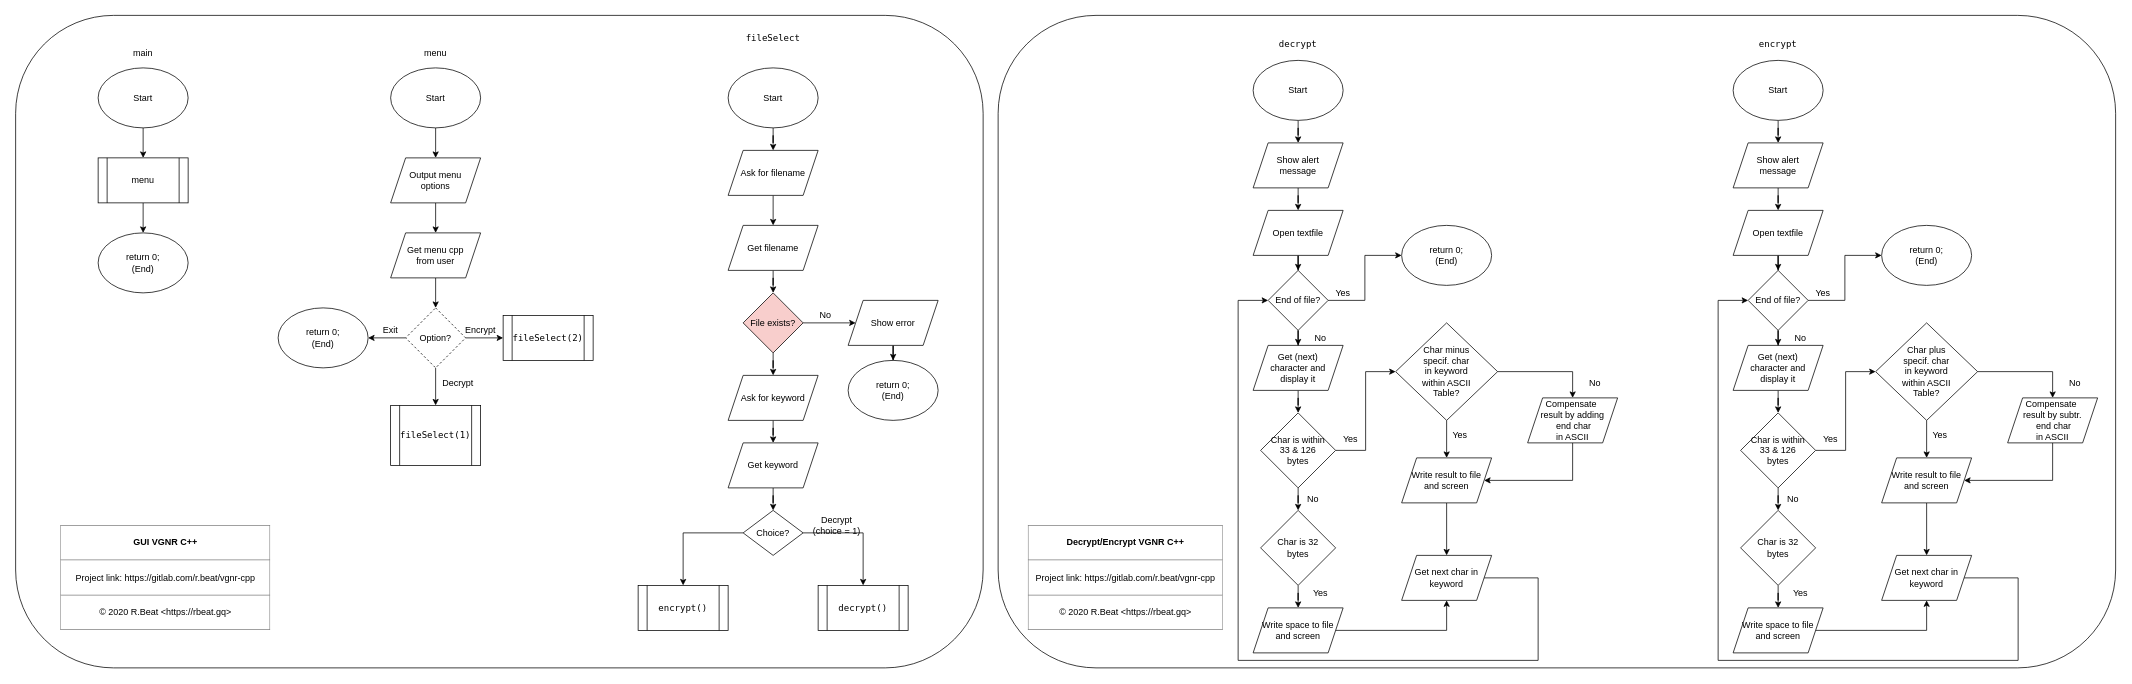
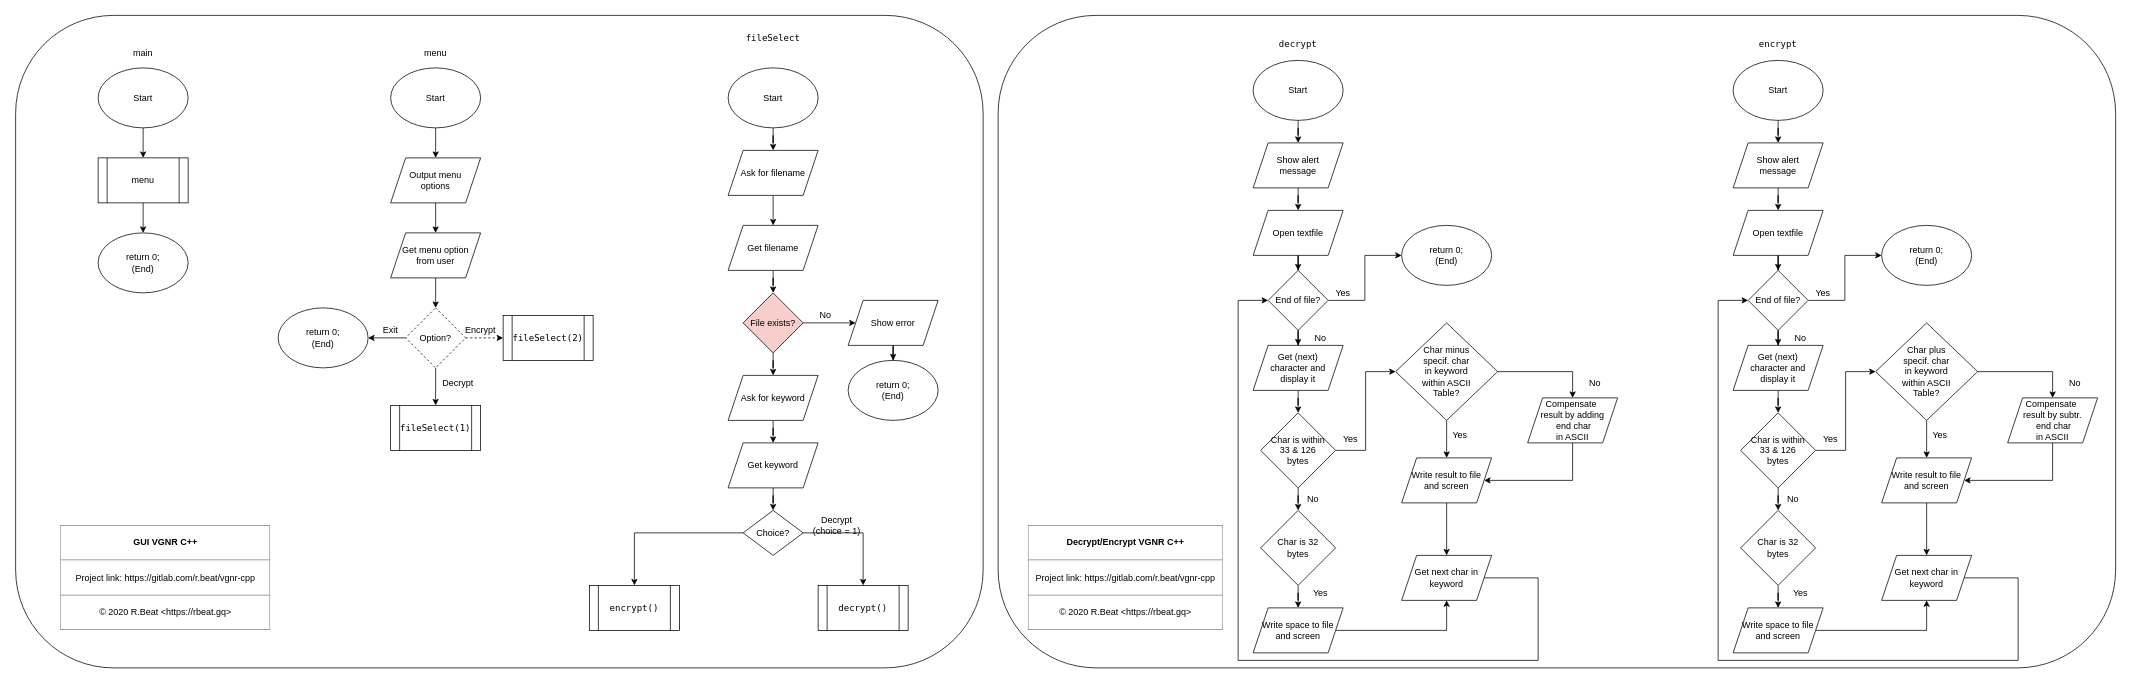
node "Get menu cpp from user": label "Get menu cpp from user" -> "Get menu option from user"
edge "Option?" -> "fileSelect(2)": style solid -> dashed
node "fileSelect(1)": size 90x60 -> 90x45
node "encrypt()": moved (683, 608) -> (634, 608)
